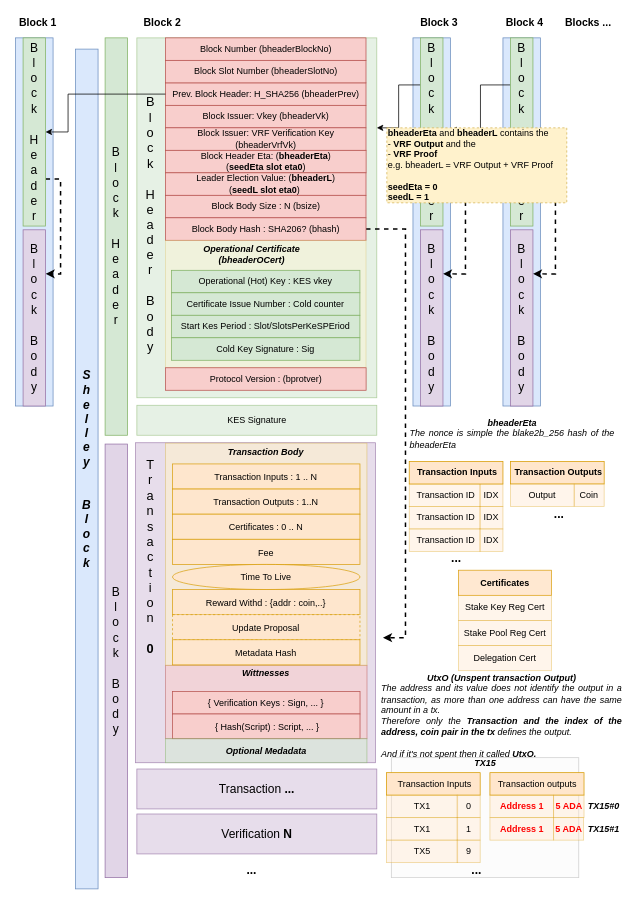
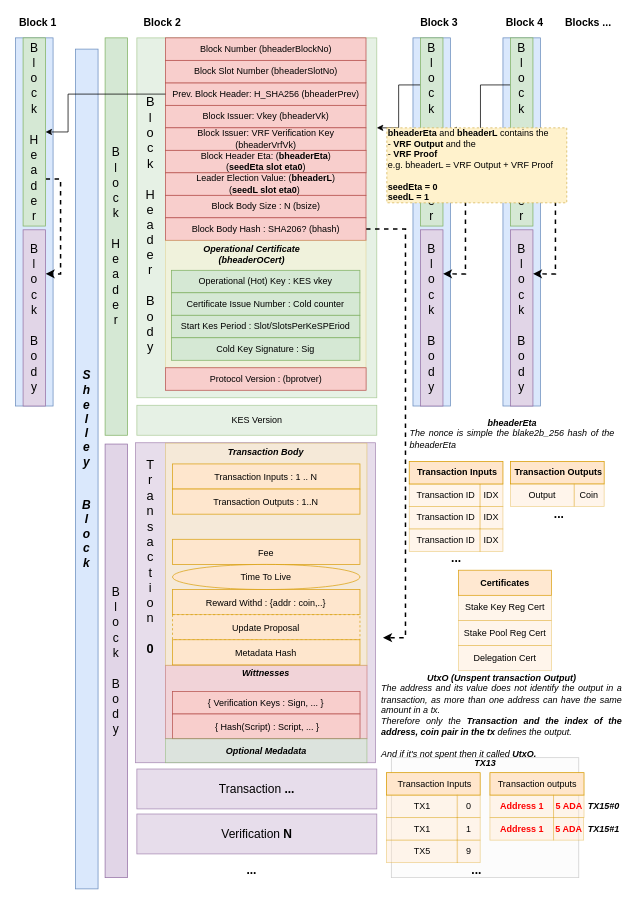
node "KES Signature": label "KES Signature" -> "KES Version"
node "Certificates : 0 .. N": removed
node "TX15": label "TX15" -> "TX13"
